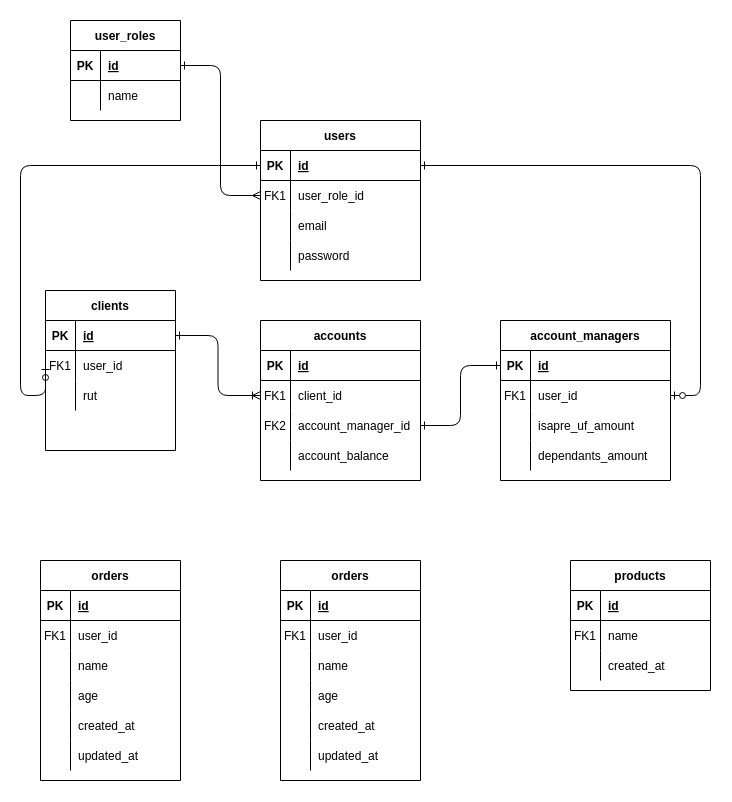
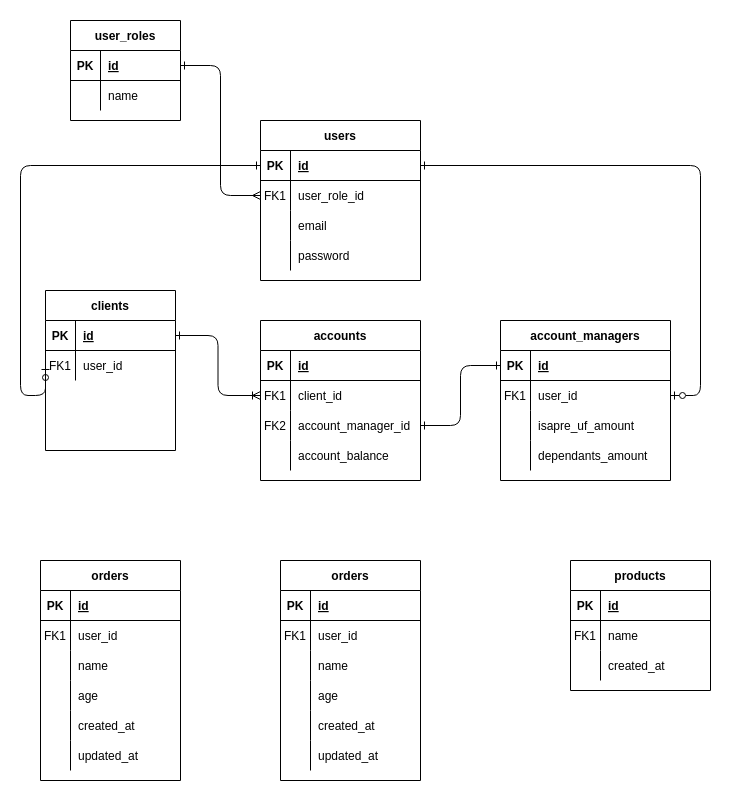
node "rut": removed
